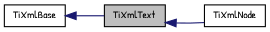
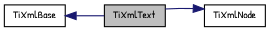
edge "TiXmlNode" -> "TiXmlText": reversed
